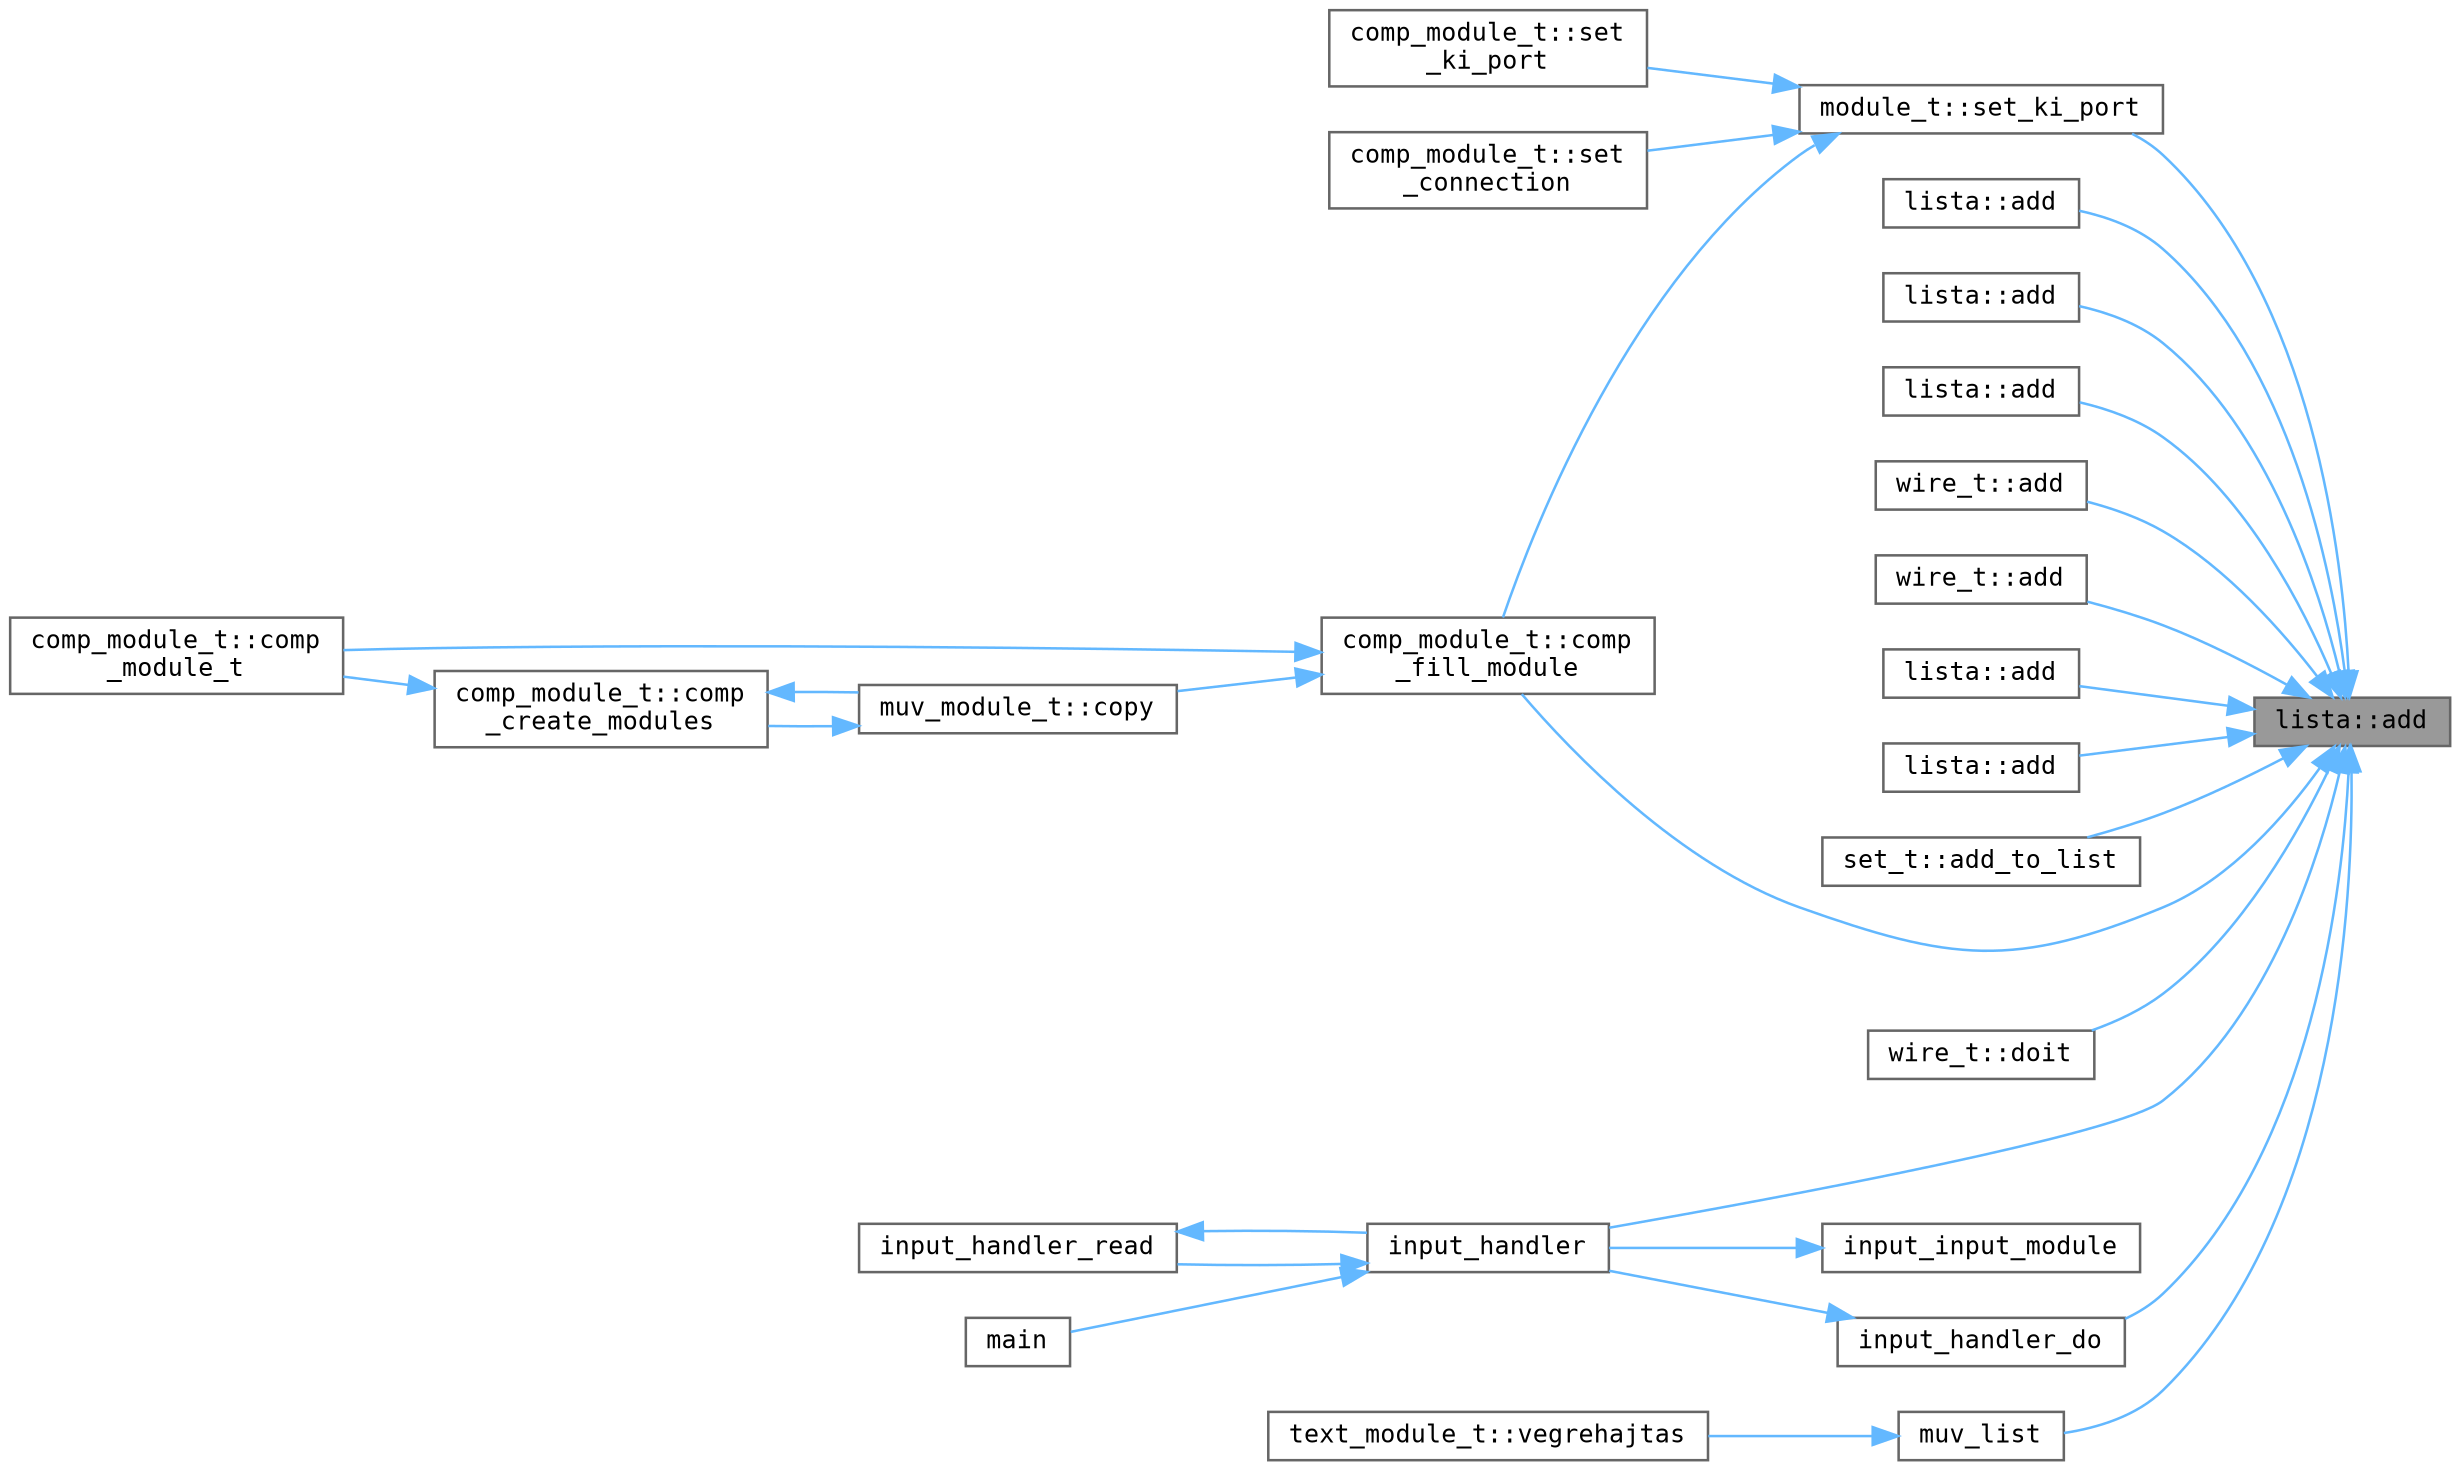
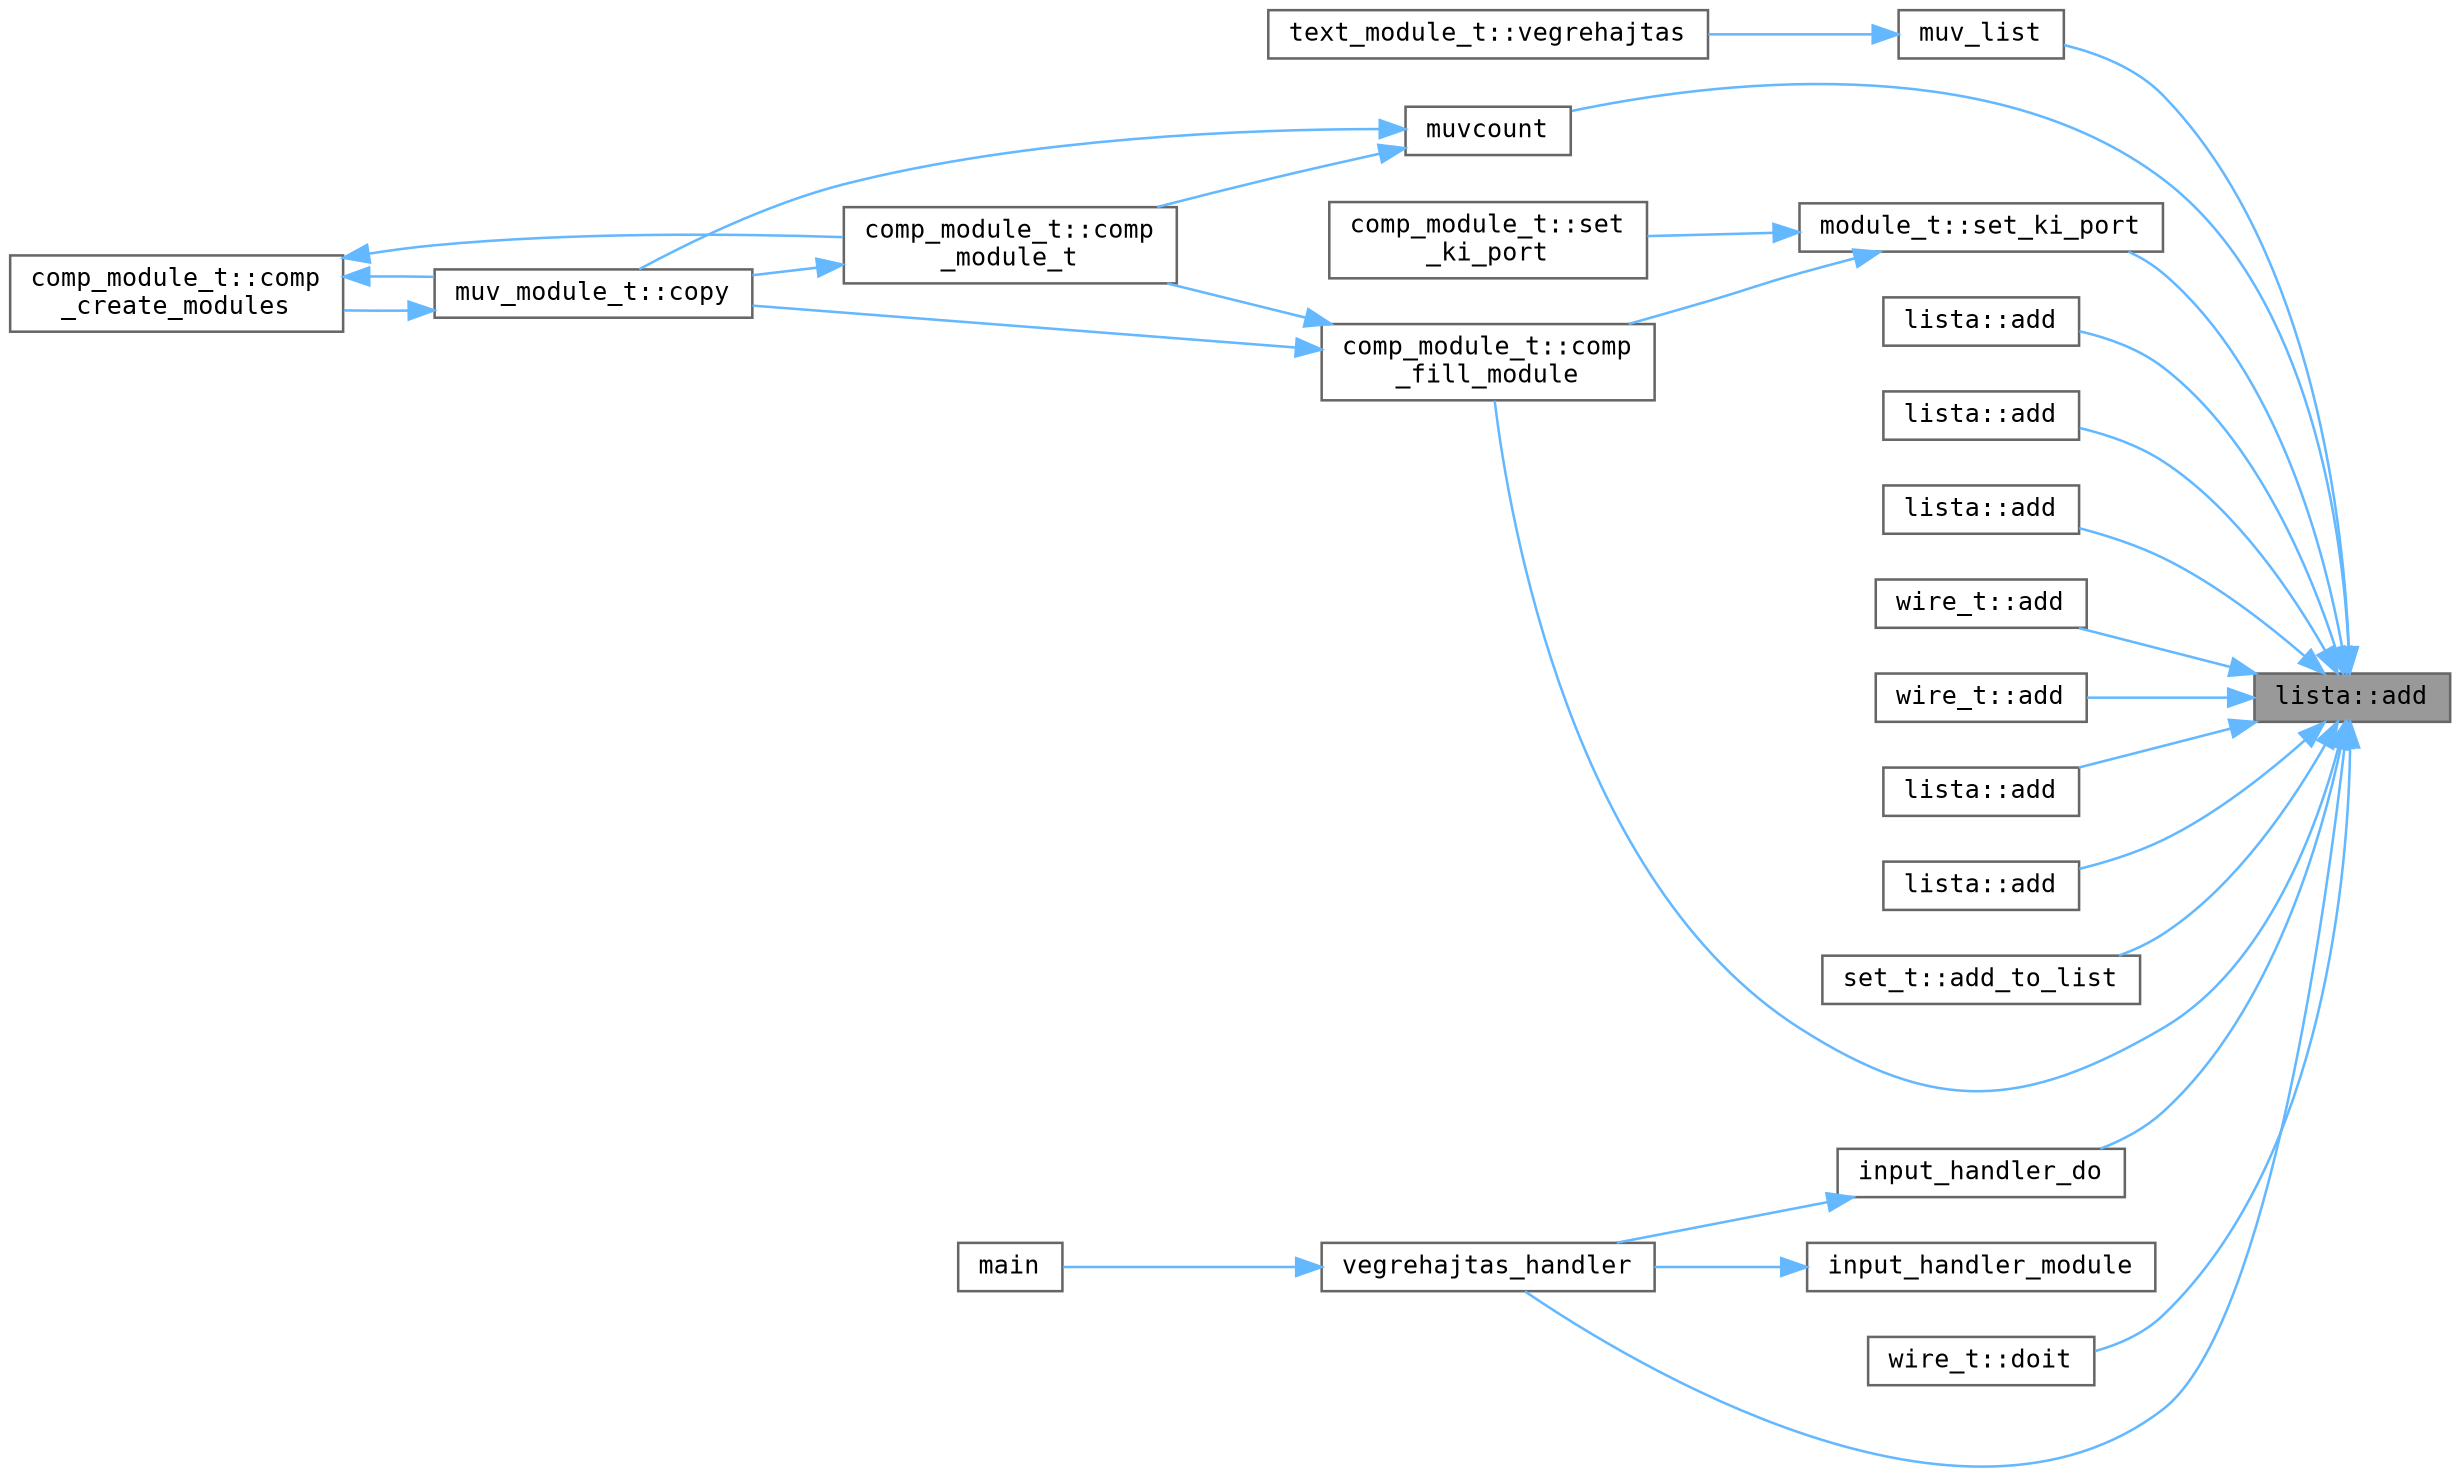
node "muvcount": added
node "comp_module_t::set _connection": removed
edge "muv_module_t::copy" -> "comp_module_t::comp _module_t": added
node "input_handler_read": removed
node "input_handler": label "input_handler" -> "vegrehajtas_handler"
node "input_input_module": label "input_input_module" -> "input_handler_module"
